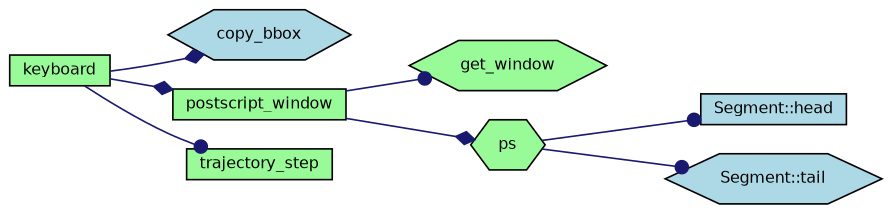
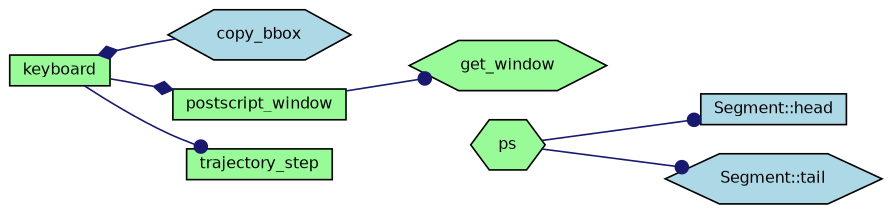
edge "keyboard" -> "copy_bbox": reversed
edge "postscript_window" -> "ps": removed
